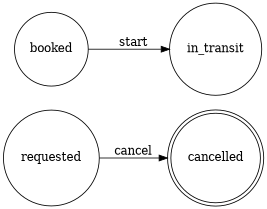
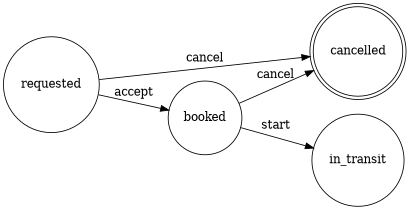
edge "booked" -> "cancelled": added, label "cancel"
edge "requested" -> "booked": added, label "accept"
